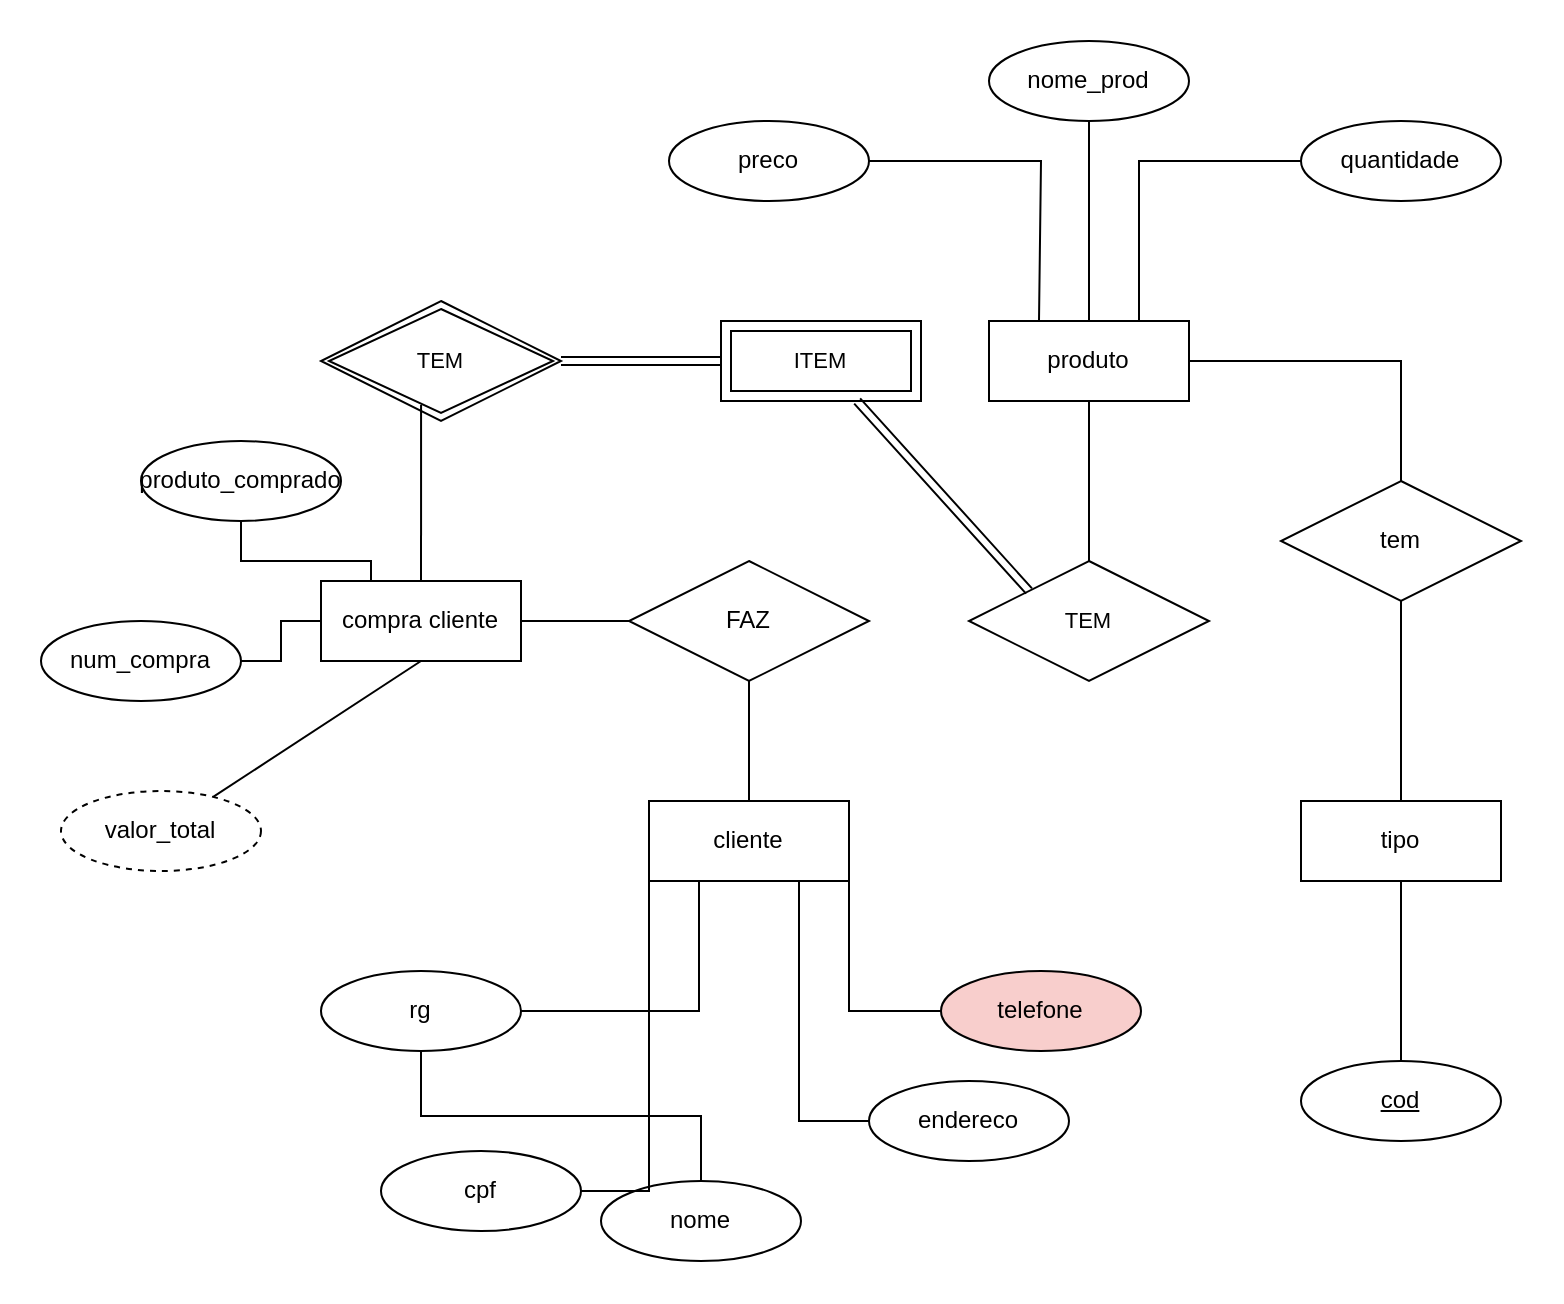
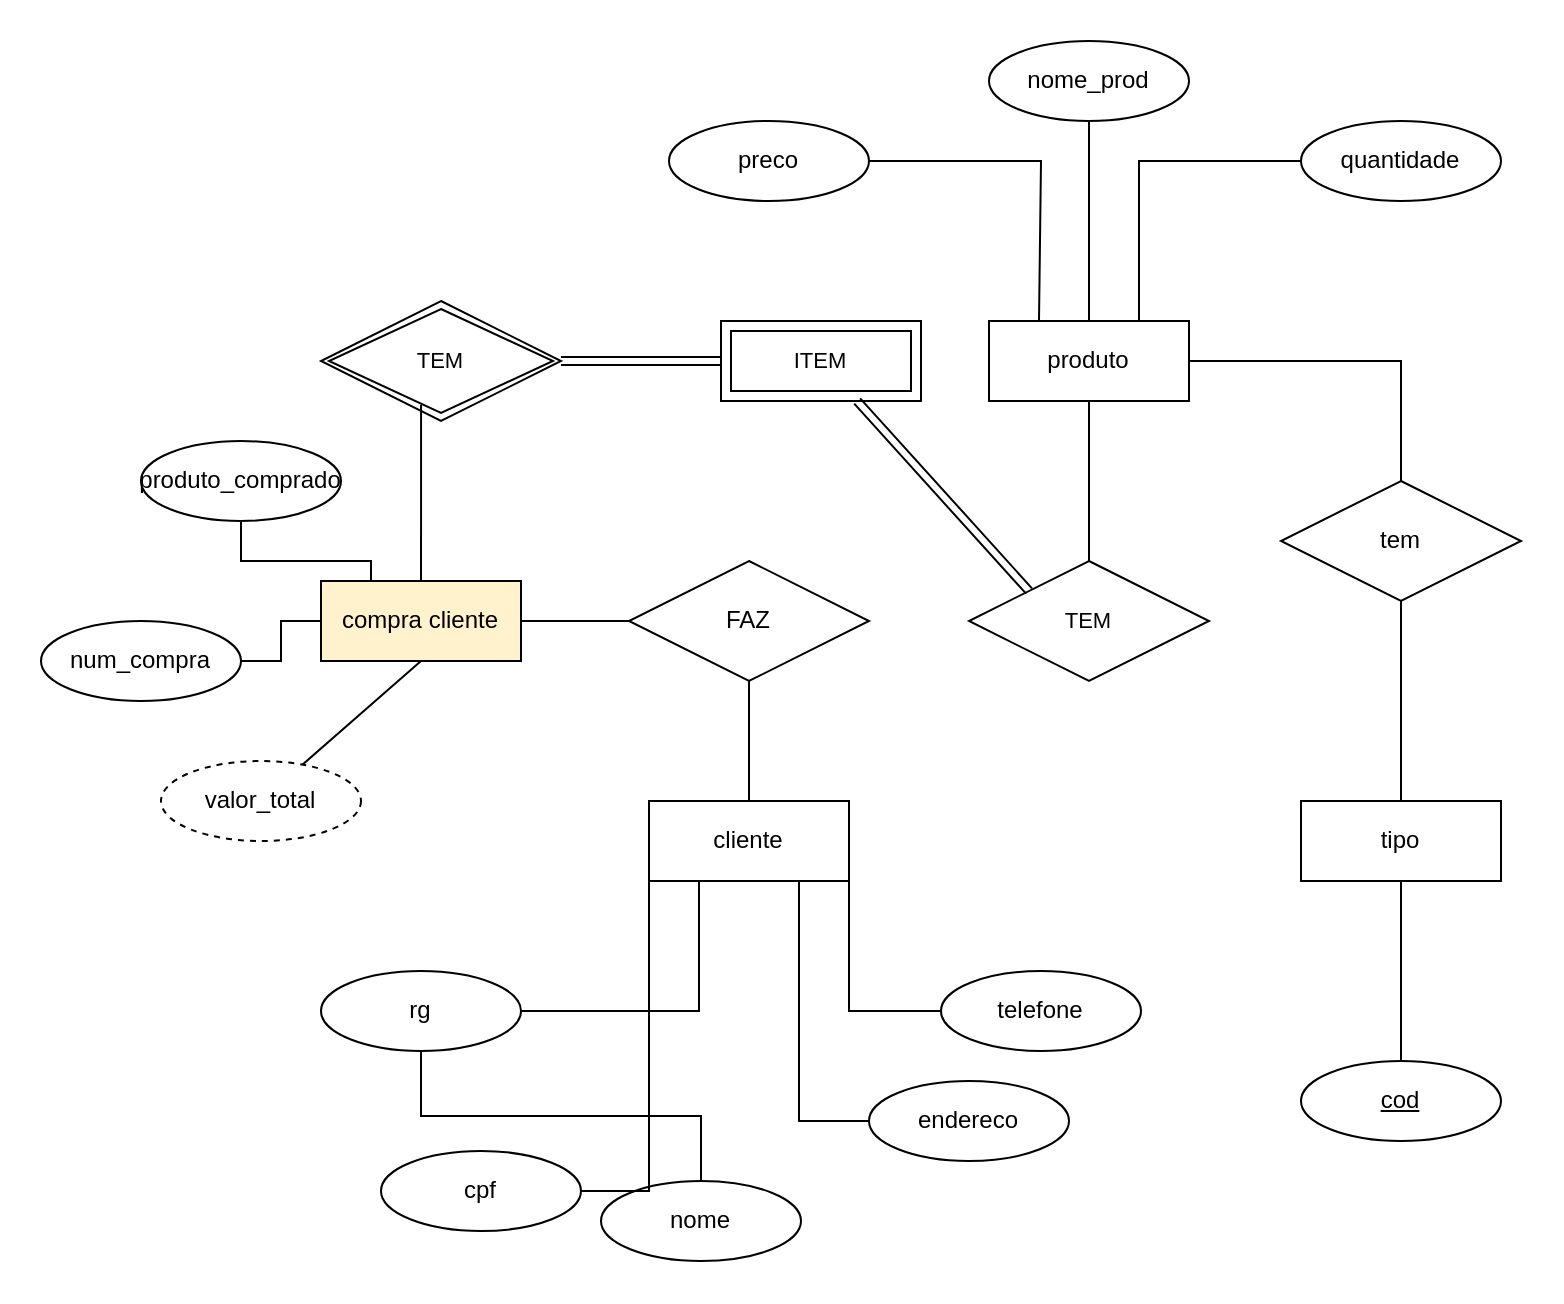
node "compra cliente": fillcolor #ffffff -> #fff2cc
node "valor_total": moved (161, 831) -> (261, 801)
node "telefone": fillcolor #f8cecc -> #ffffff
